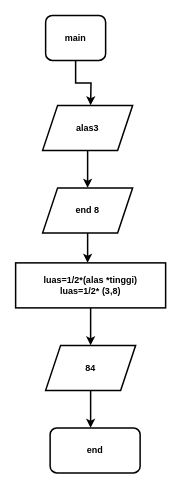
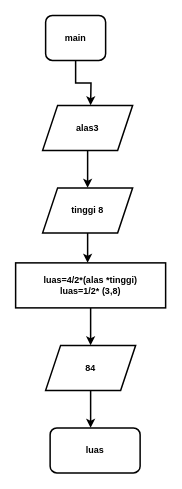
node "end 8": label "end 8" -> "tinggi 8"
node "luas=1/2*(alas *tinggi) luas=1/2* (3,8)": label "luas=1/2*(alas *tinggi) luas=1/2* (3,8)" -> "luas=4/2*(alas *tinggi) luas=1/2* (3,8)"
node "end": label "end" -> "luas"
